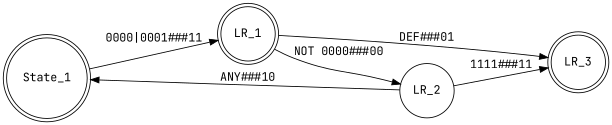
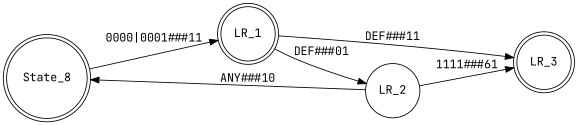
edge "LR_1" -> "LR_3": label "DEF###01" -> "DEF###11"
edge "LR_1" -> "LR_2": label "NOT 0000###00" -> "DEF###01"
edge "LR_2" -> "LR_3": label "1111###11" -> "1111###61"
node "State_1": label "State_1" -> "State_8"
